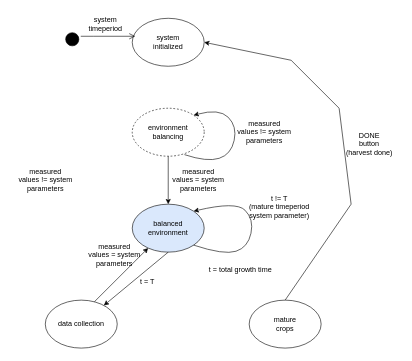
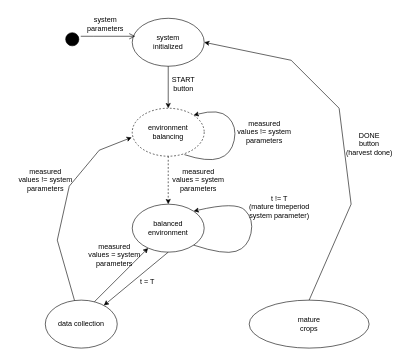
node "system timeperiod": label "system timeperiod" -> "system parameters"
node "START button": added
edge "system initialized" -> "environment balancing": added
edge "environment balancing" -> "balanced environment": style solid -> dashed
edge "data collection" -> "environment balancing": added
node "balanced environment": fillcolor #dae8fc -> #ffffff
node "t = total growth time": removed
node "mature crops": size 72x48 -> 120x48
